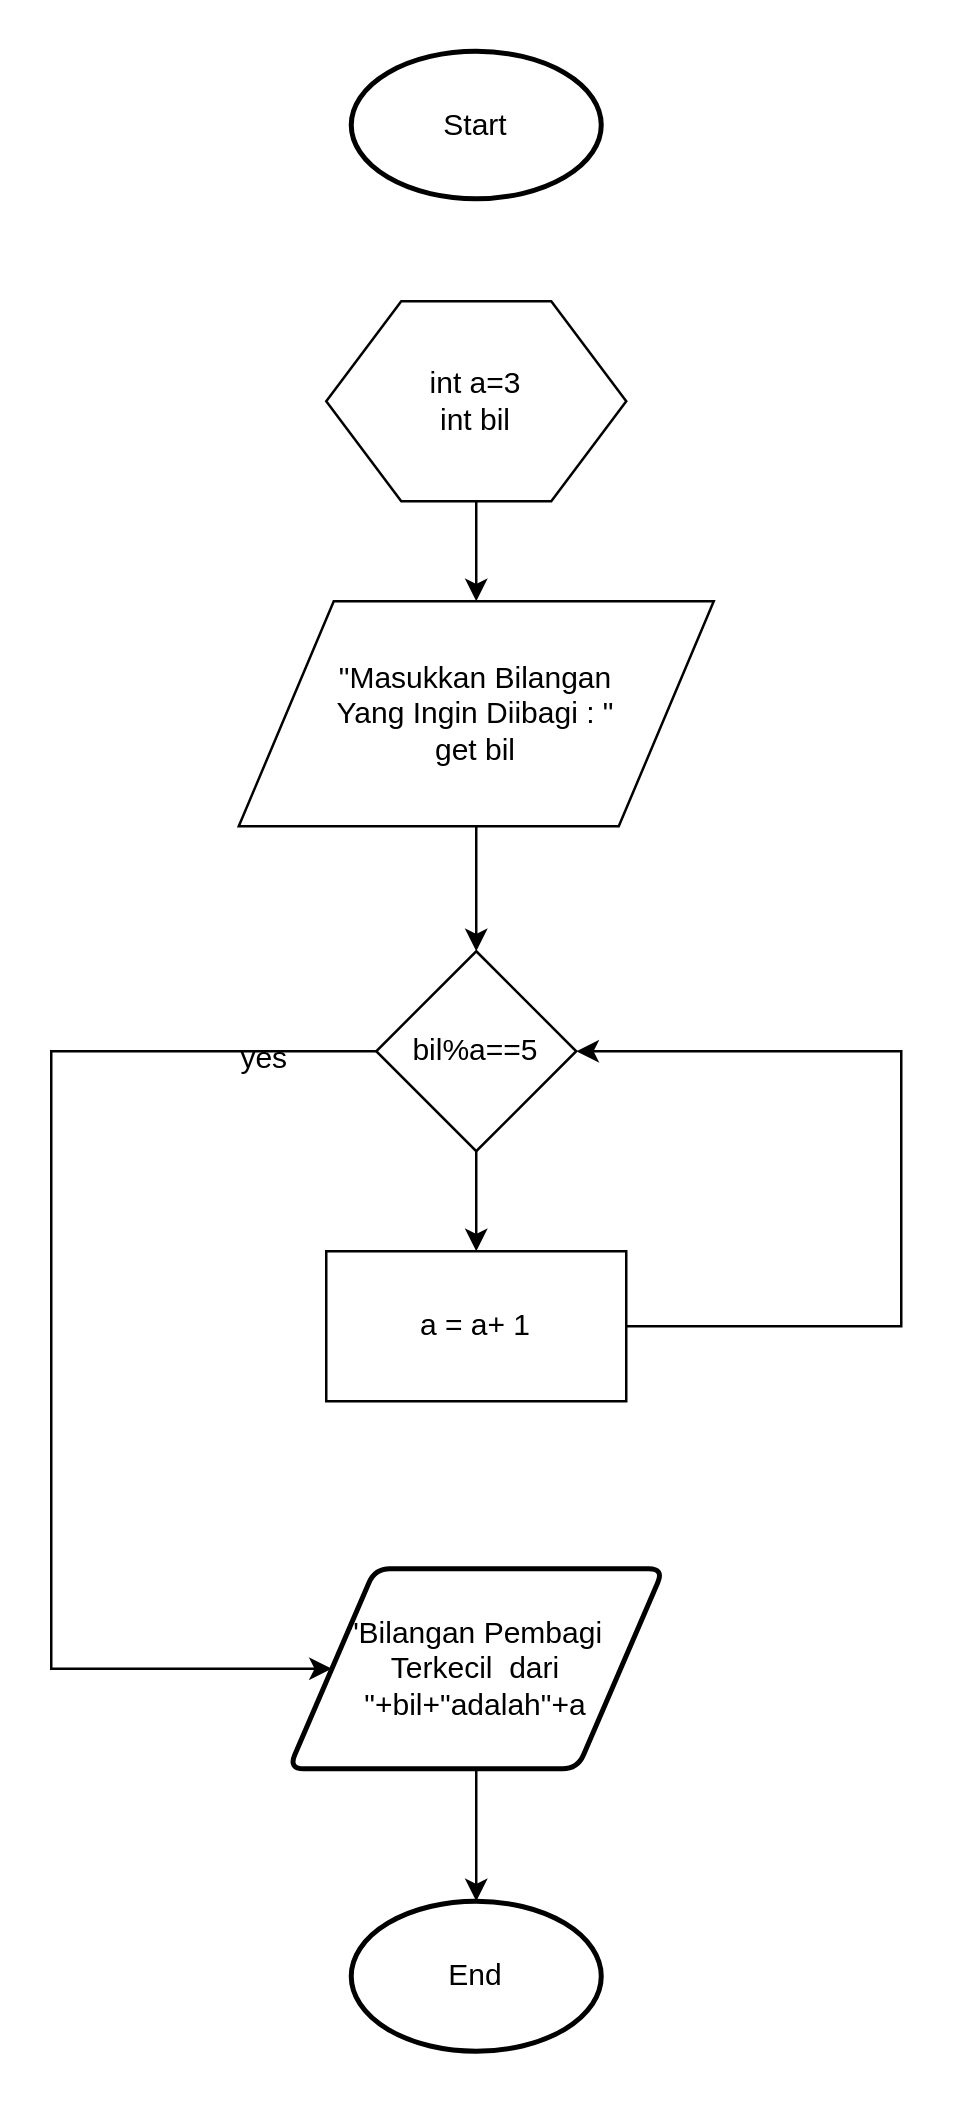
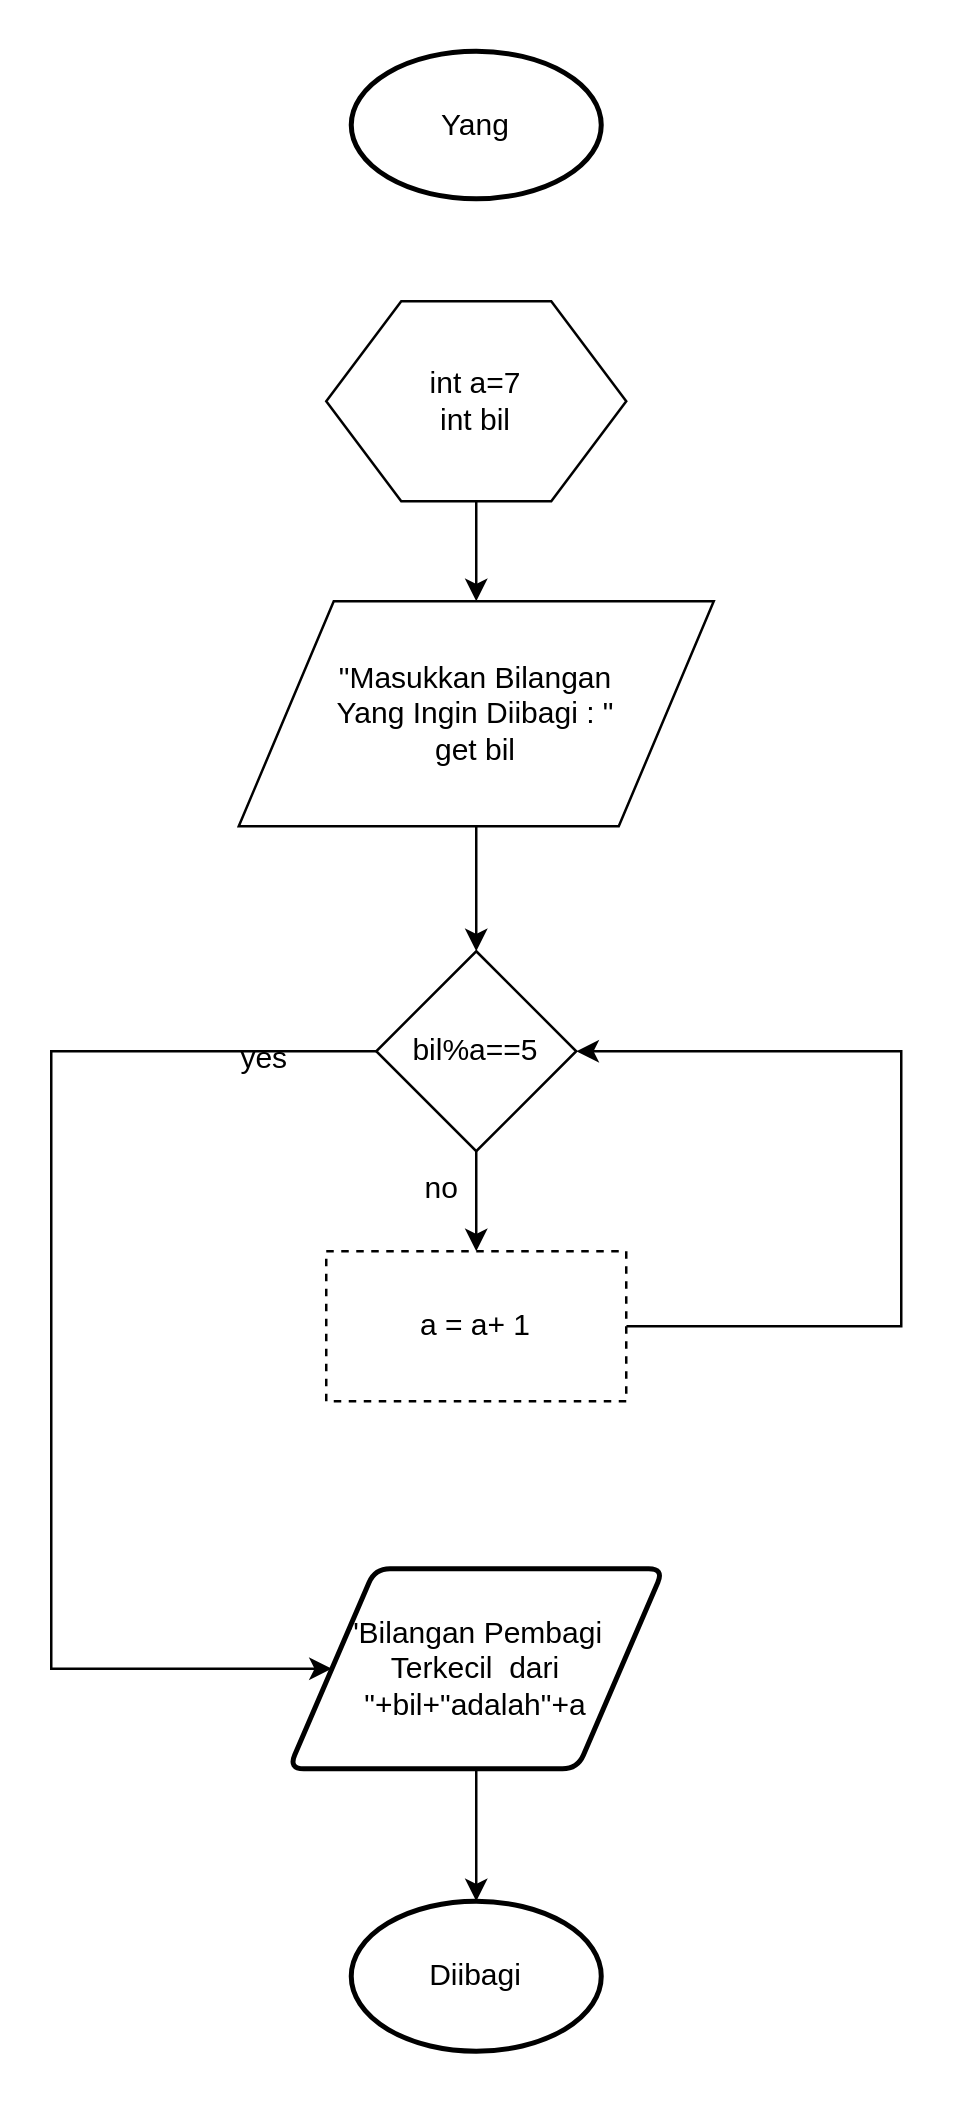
node "Start": label "Start" -> "Yang"
node "int a=3 int bil": label "int a=3 int bil" -> "int a=7 int bil"
node "no": added
node "a = a+ 1": style solid -> dashed
node "End": label "End" -> "Diibagi"
